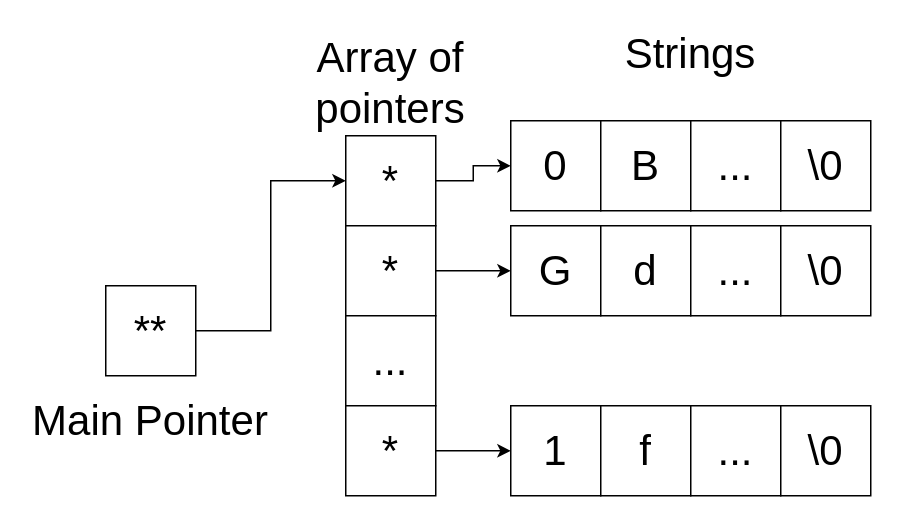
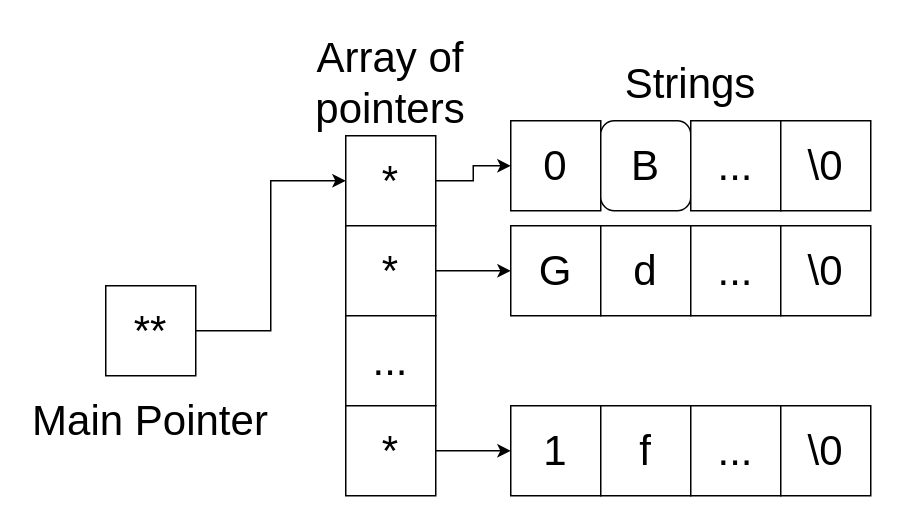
node "Strings": moved (691, 53) -> (691, 83)
node "B": shape rectangle -> rounded rectangle
